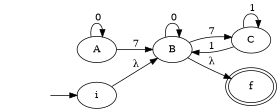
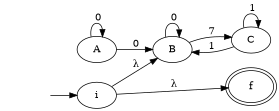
edge "A" -> "B": label " 7" -> " 0"
edge "B" -> "f": now "i" -> "f"
